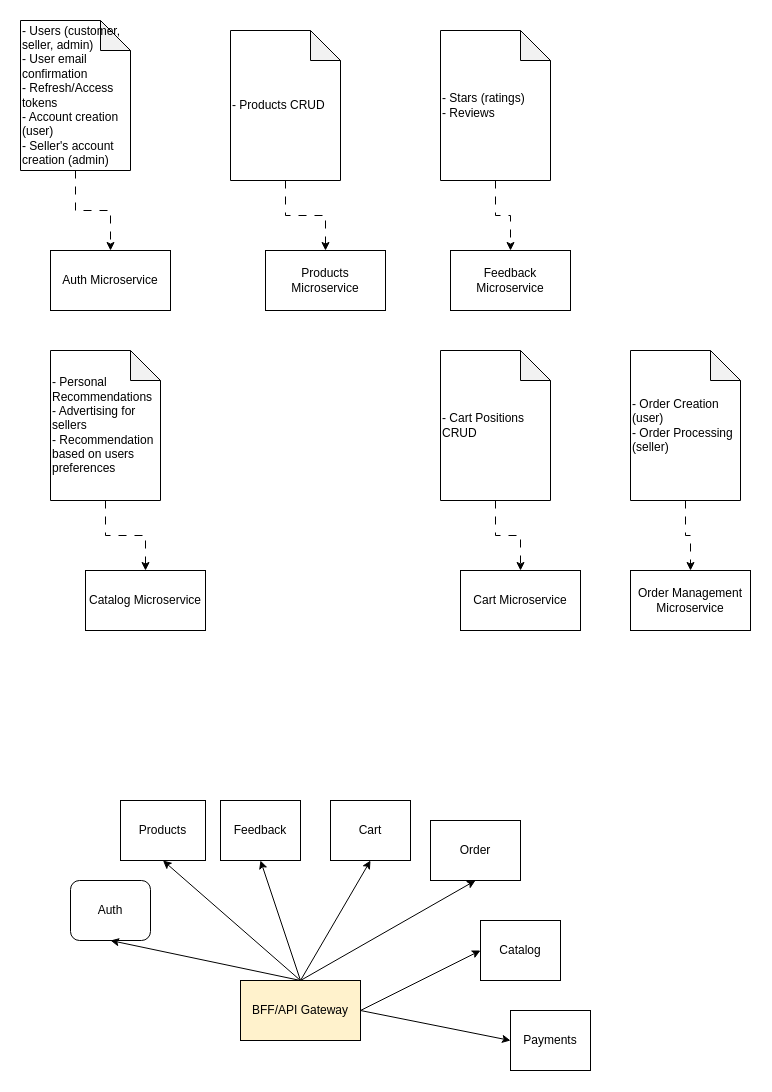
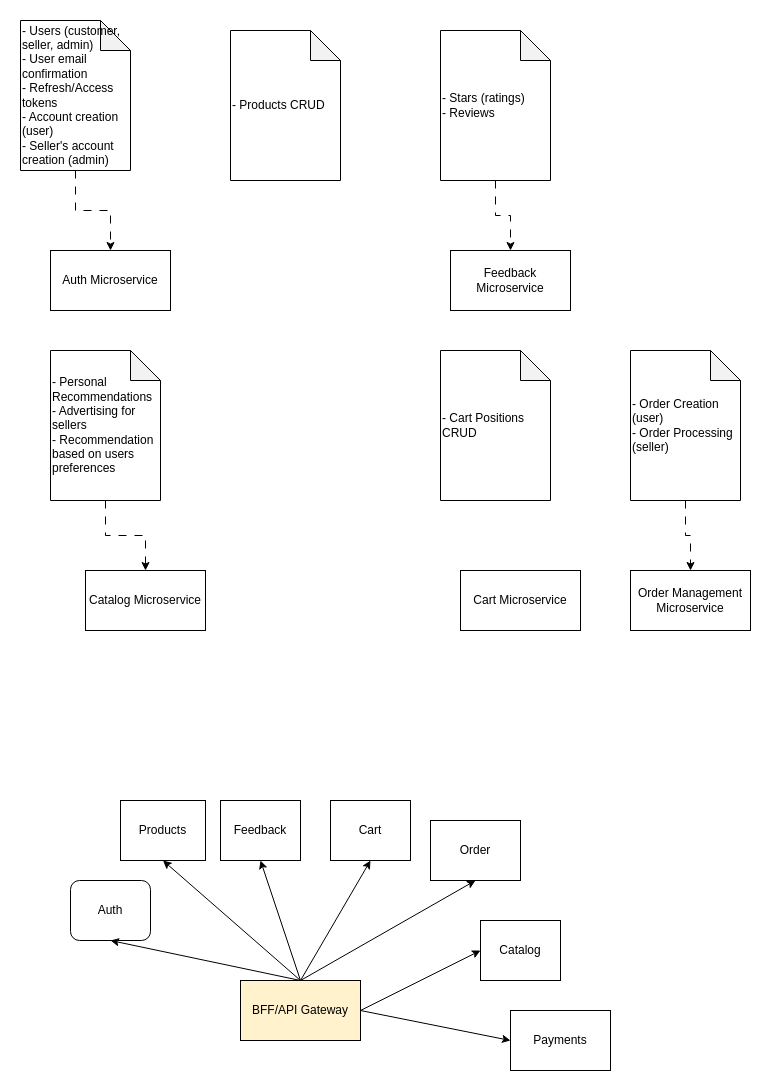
edge "- Products CRUD" -> "Products Microservice": removed
node "Products Microservice": removed
edge "- Cart Positions CRUD" -> "Cart Microservice": removed
node "Payments": size 80x60 -> 100x60
